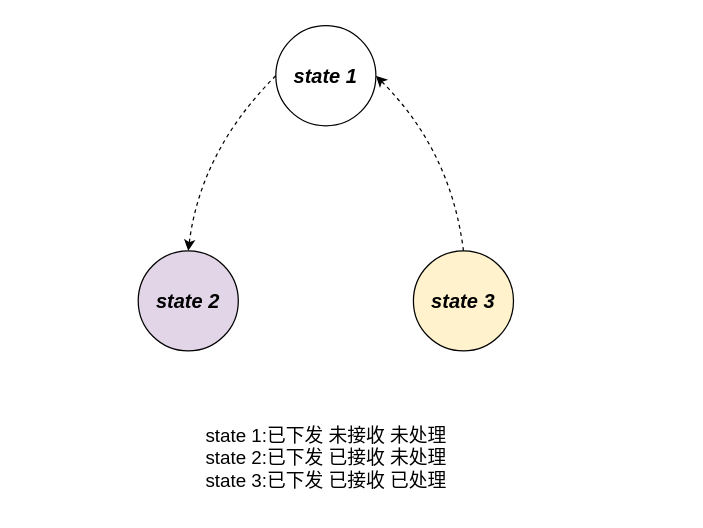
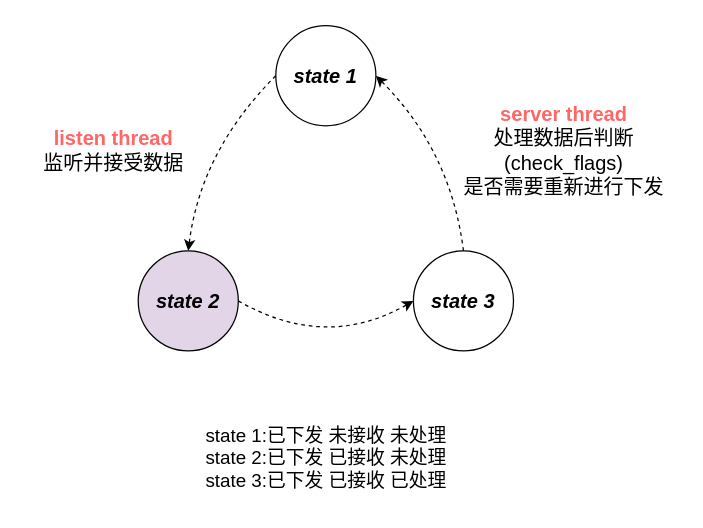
node "listen thread 监听并接受数据": added
node "server thread 处理数据后判断 (check_flags) 是否需要重新进行下发": added
node "state 3": fillcolor #fff2cc -> #ffffff
edge "state 2" -> "state 3": added
